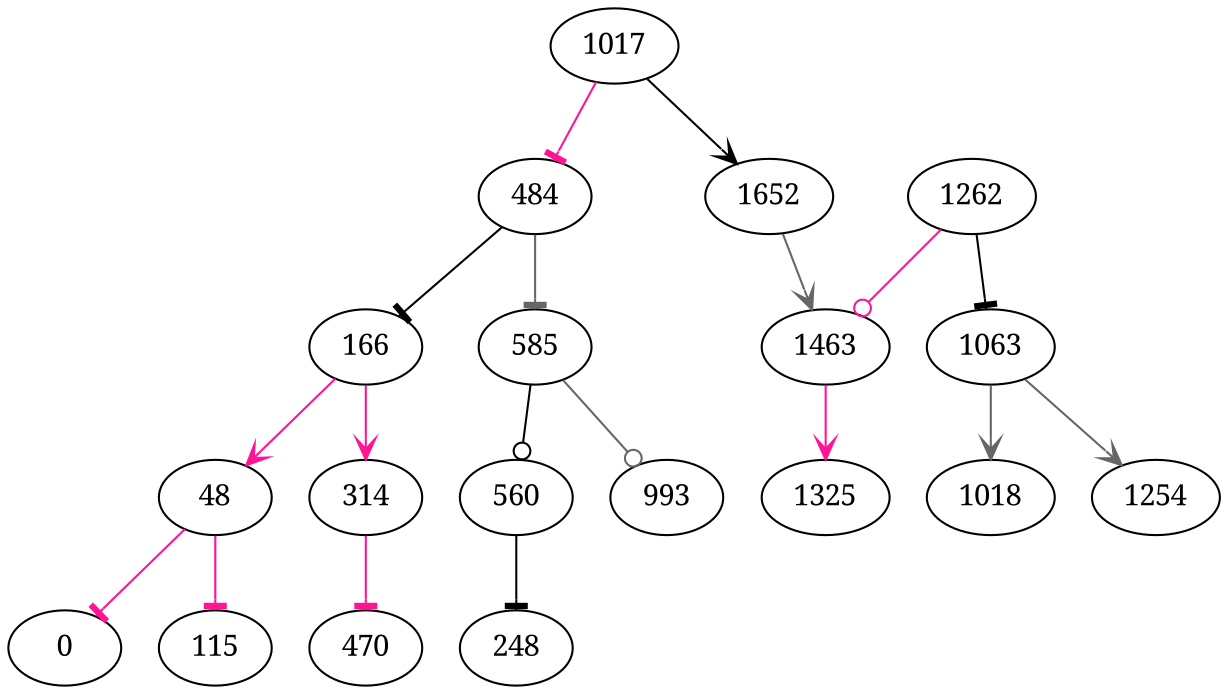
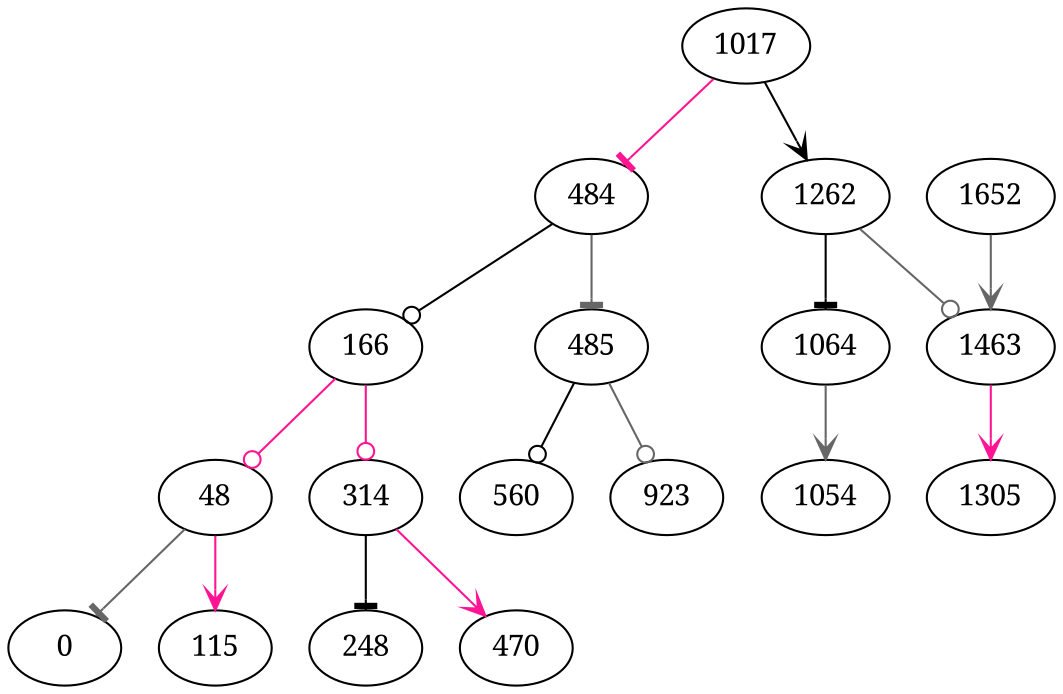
edge "1017" -> "1652": now "1017" -> "1262"
edge "1262" -> "1463": color deeppink -> gray40
edge "484" -> "166": arrowhead tee -> odot
node "585": label "585" -> "485"
node "1063": label "1063" -> "1064"
edge "166" -> "314": arrowhead vee -> odot
edge "166" -> "48": arrowhead vee -> odot
node "993": label "993" -> "923"
node "1325": label "1325" -> "1305"
node "1018": removed
node "1254": label "1254" -> "1054"
edge "48" -> "115": arrowhead tee -> vee
edge "314" -> "470": arrowhead tee -> vee
edge "560" -> "248": now "314" -> "248"
edge "48" -> "0": color deeppink -> gray40
